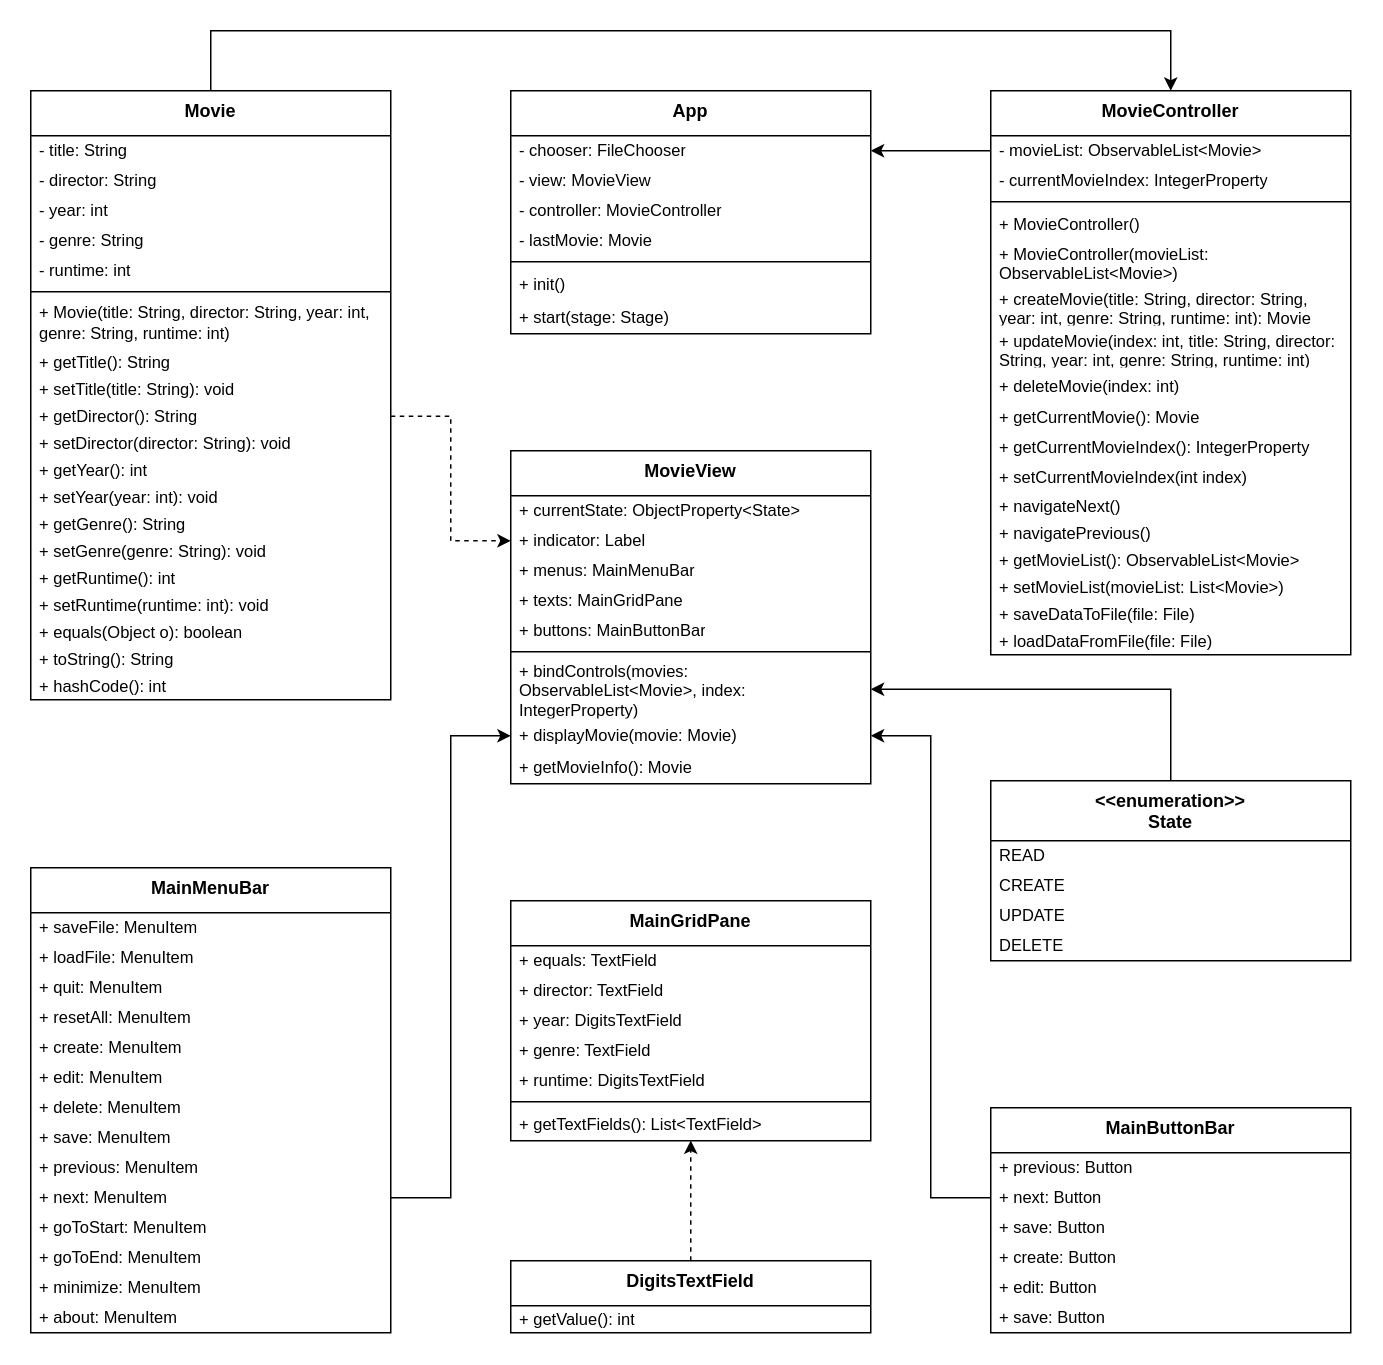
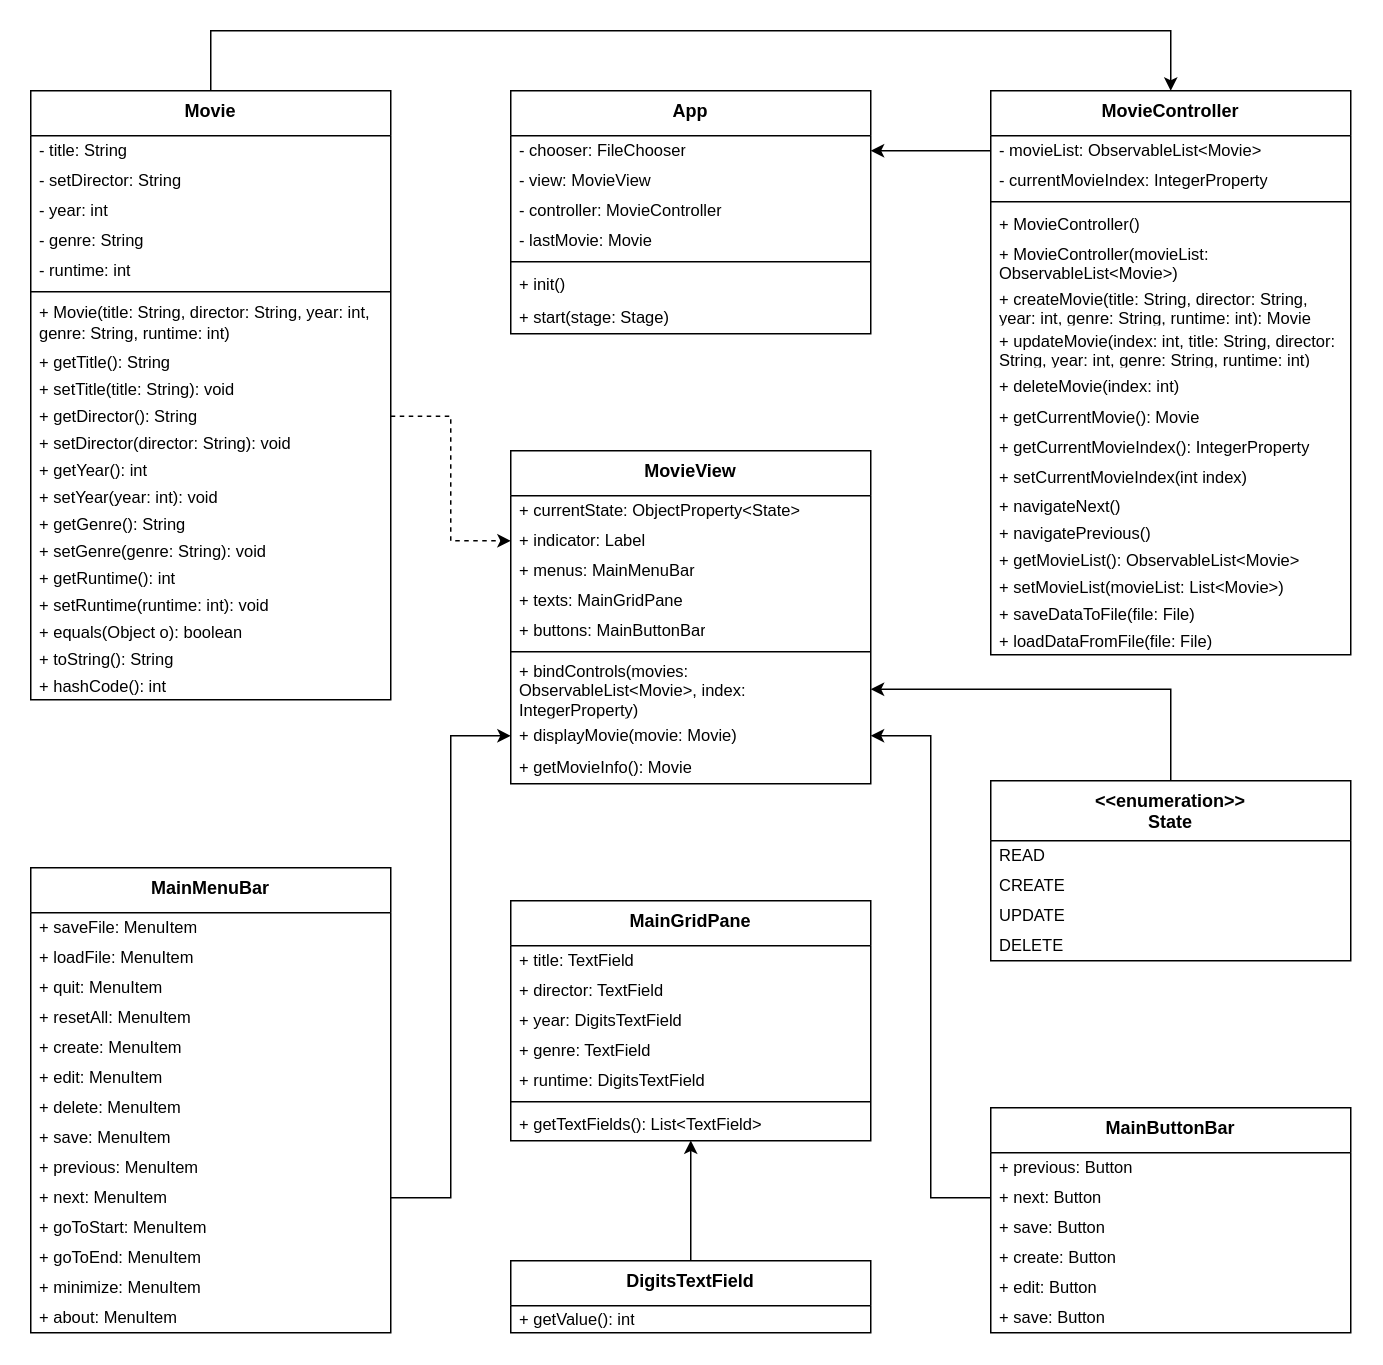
node "- director: String": label "- director: String" -> "- setDirector: String"
node "+ equals: TextField": label "+ equals: TextField" -> "+ title: TextField"
edge "DigitsTextField" -> "+ getTextFields(): List<TextField>": style dashed -> solid
